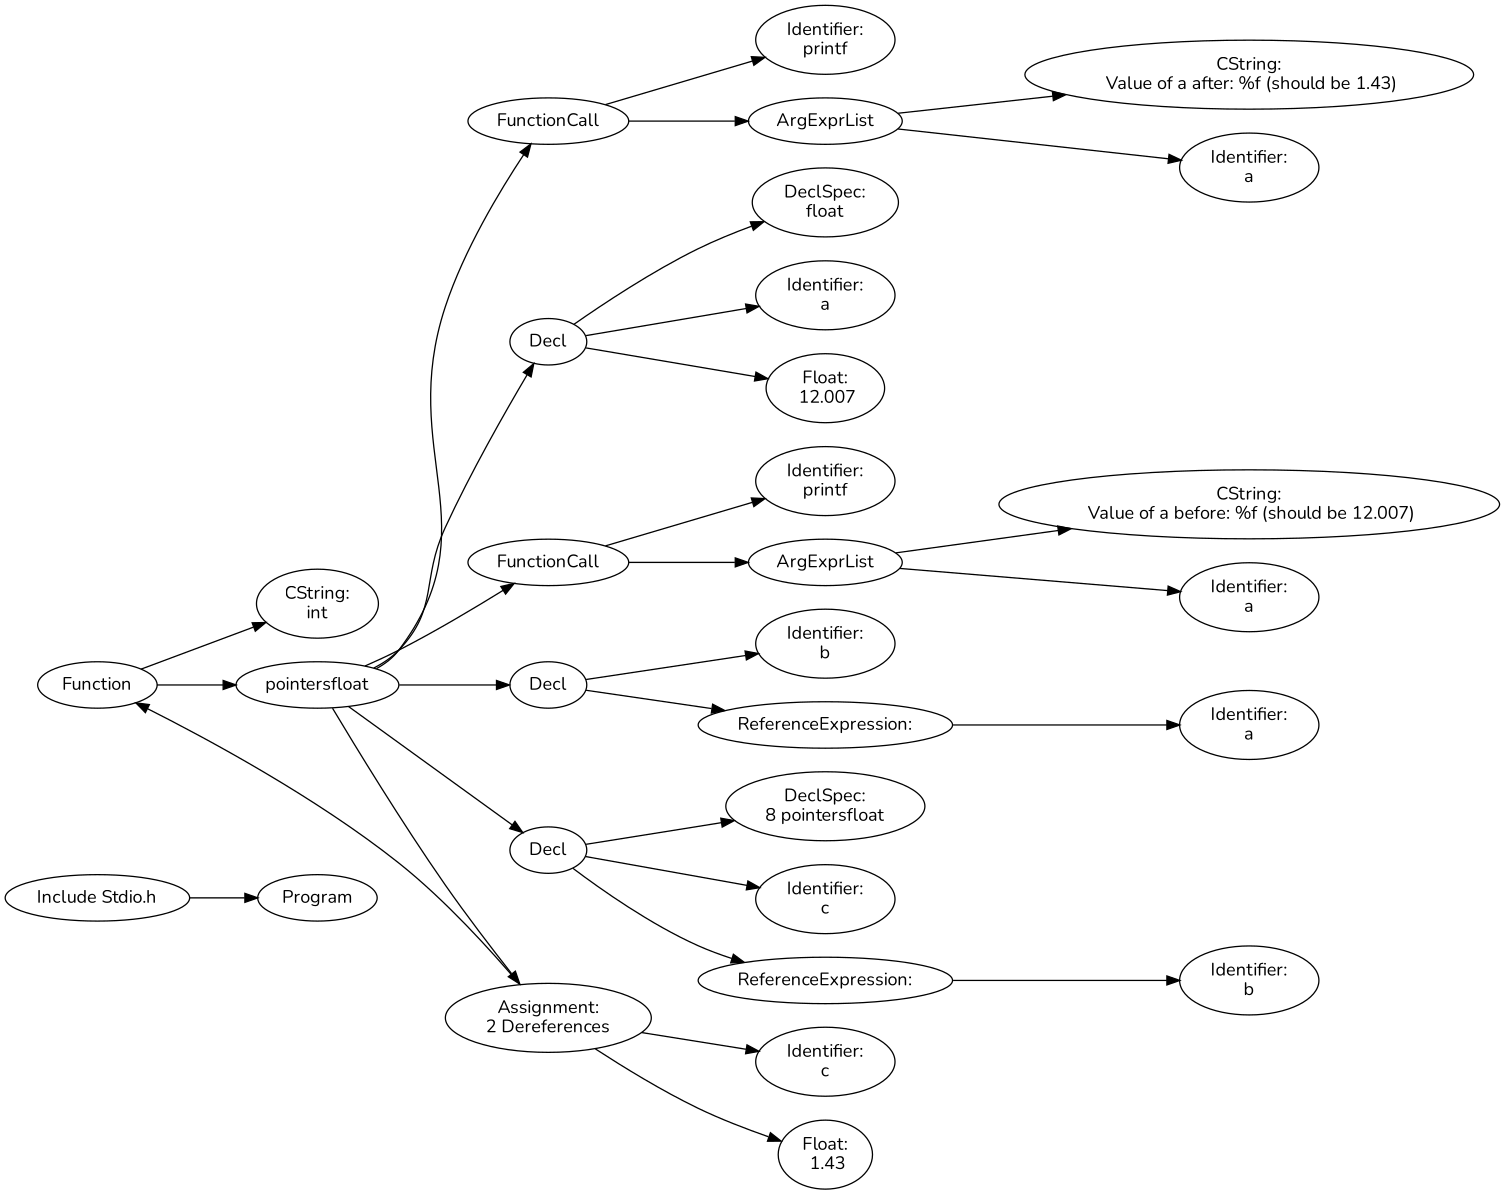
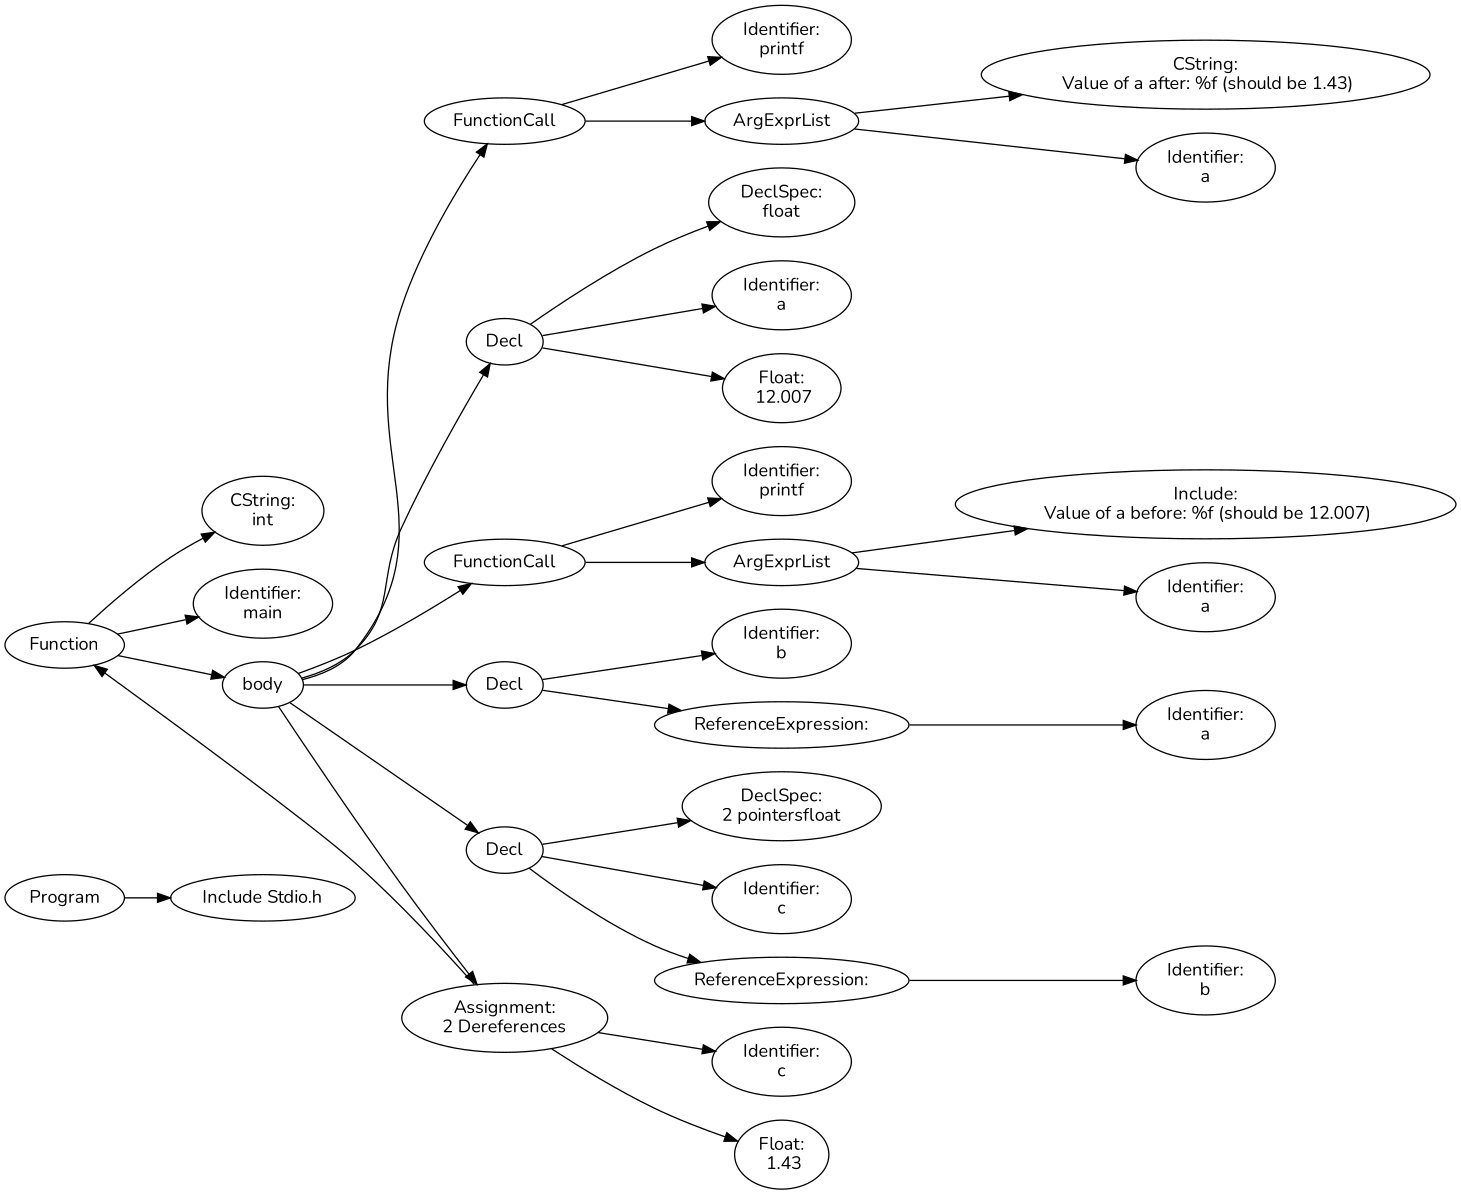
node "CString: Value of a before: %f (should be 12.007)": label "CString: Value of a before: %f (should be 12.007)" -> "Include: Value of a before: %f (should be 12.007)"
node "Identifier: main": added
node "pointersfloat": label "pointersfloat" -> "body"
node "DeclSpec: 8 pointersfloat": label "DeclSpec: 8 pointersfloat" -> "DeclSpec: 2 pointersfloat"
edge "Include Stdio.h" -> "Program": reversed
